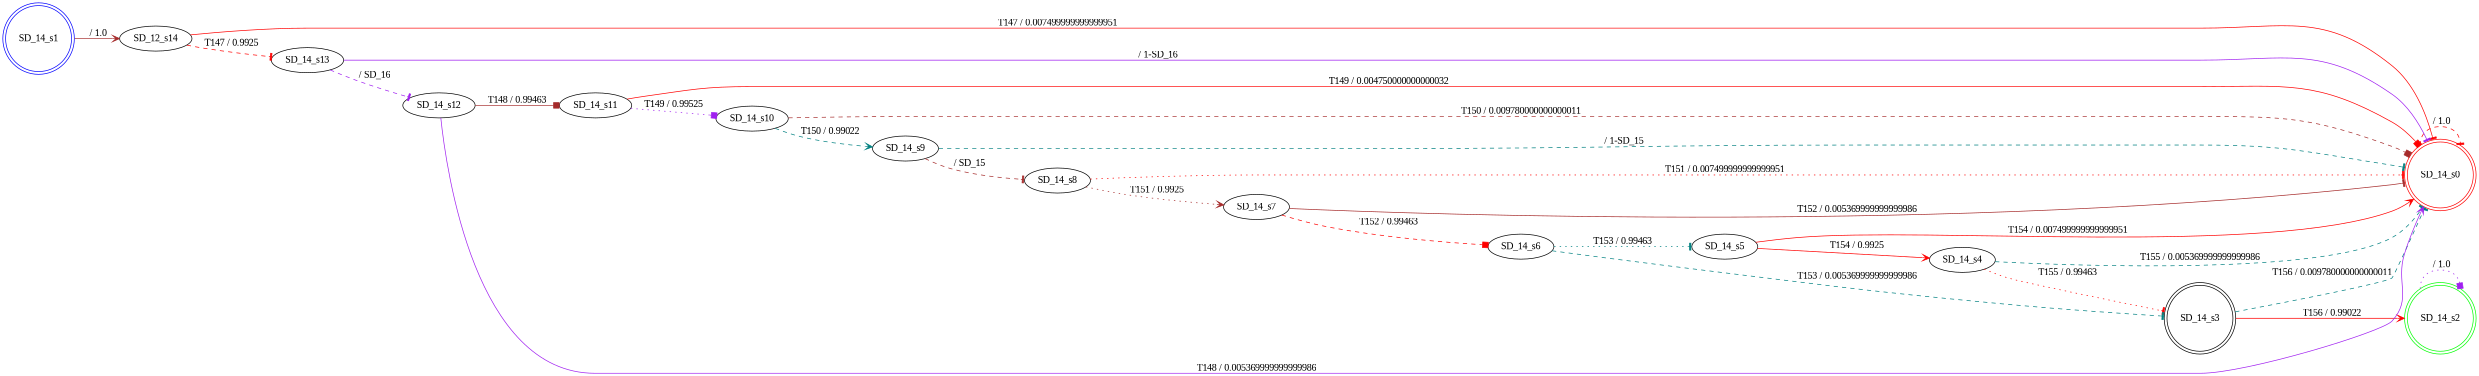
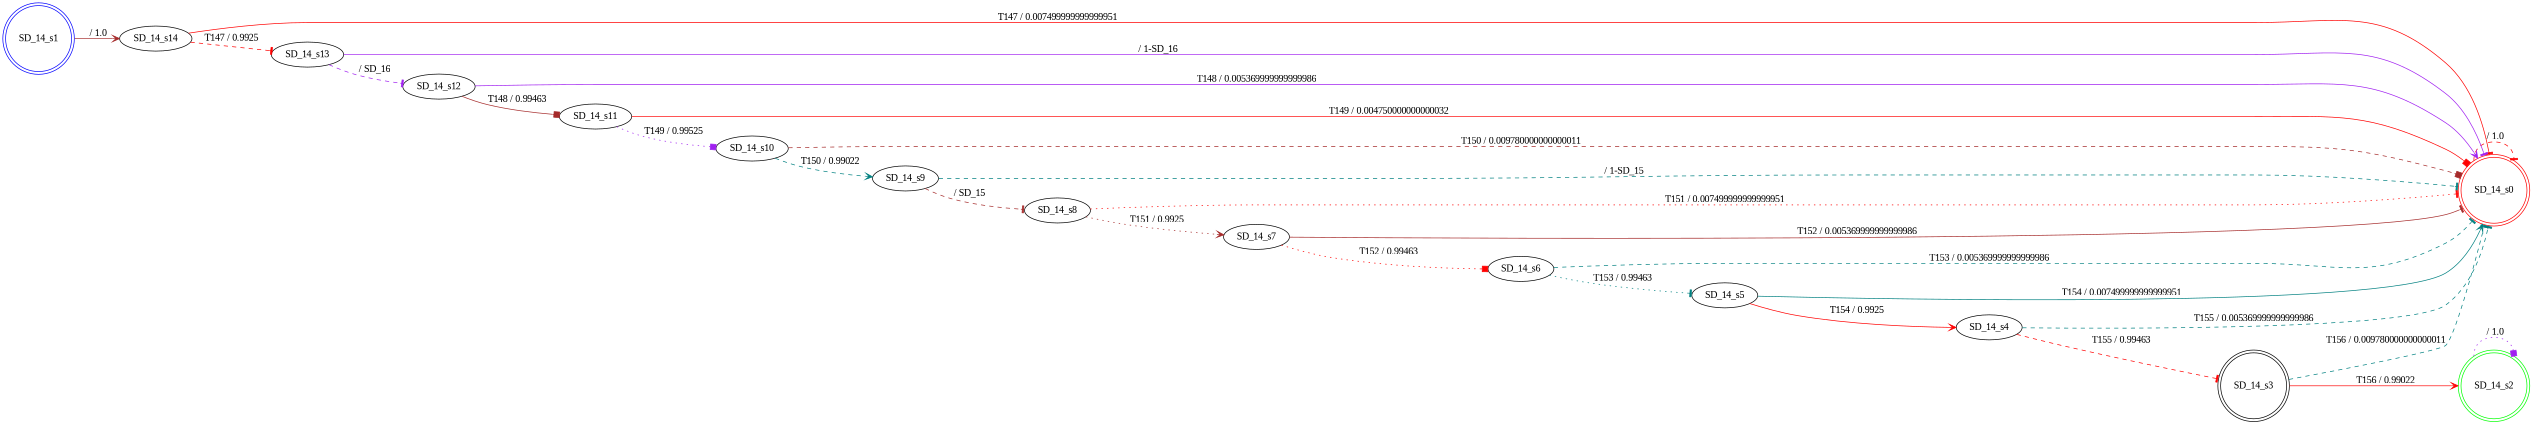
node "SD_12_s14": label "SD_12_s14" -> "SD_14_s14"
edge "SD_14_s7" -> "SD_14_s6": style dashed -> dotted
edge "SD_14_s5" -> "SD_14_s0": color red -> teal
edge "SD_14_s6" -> "SD_14_s3": now "SD_14_s6" -> "SD_14_s0"
edge "SD_14_s4" -> "SD_14_s3": style dotted -> dashed
